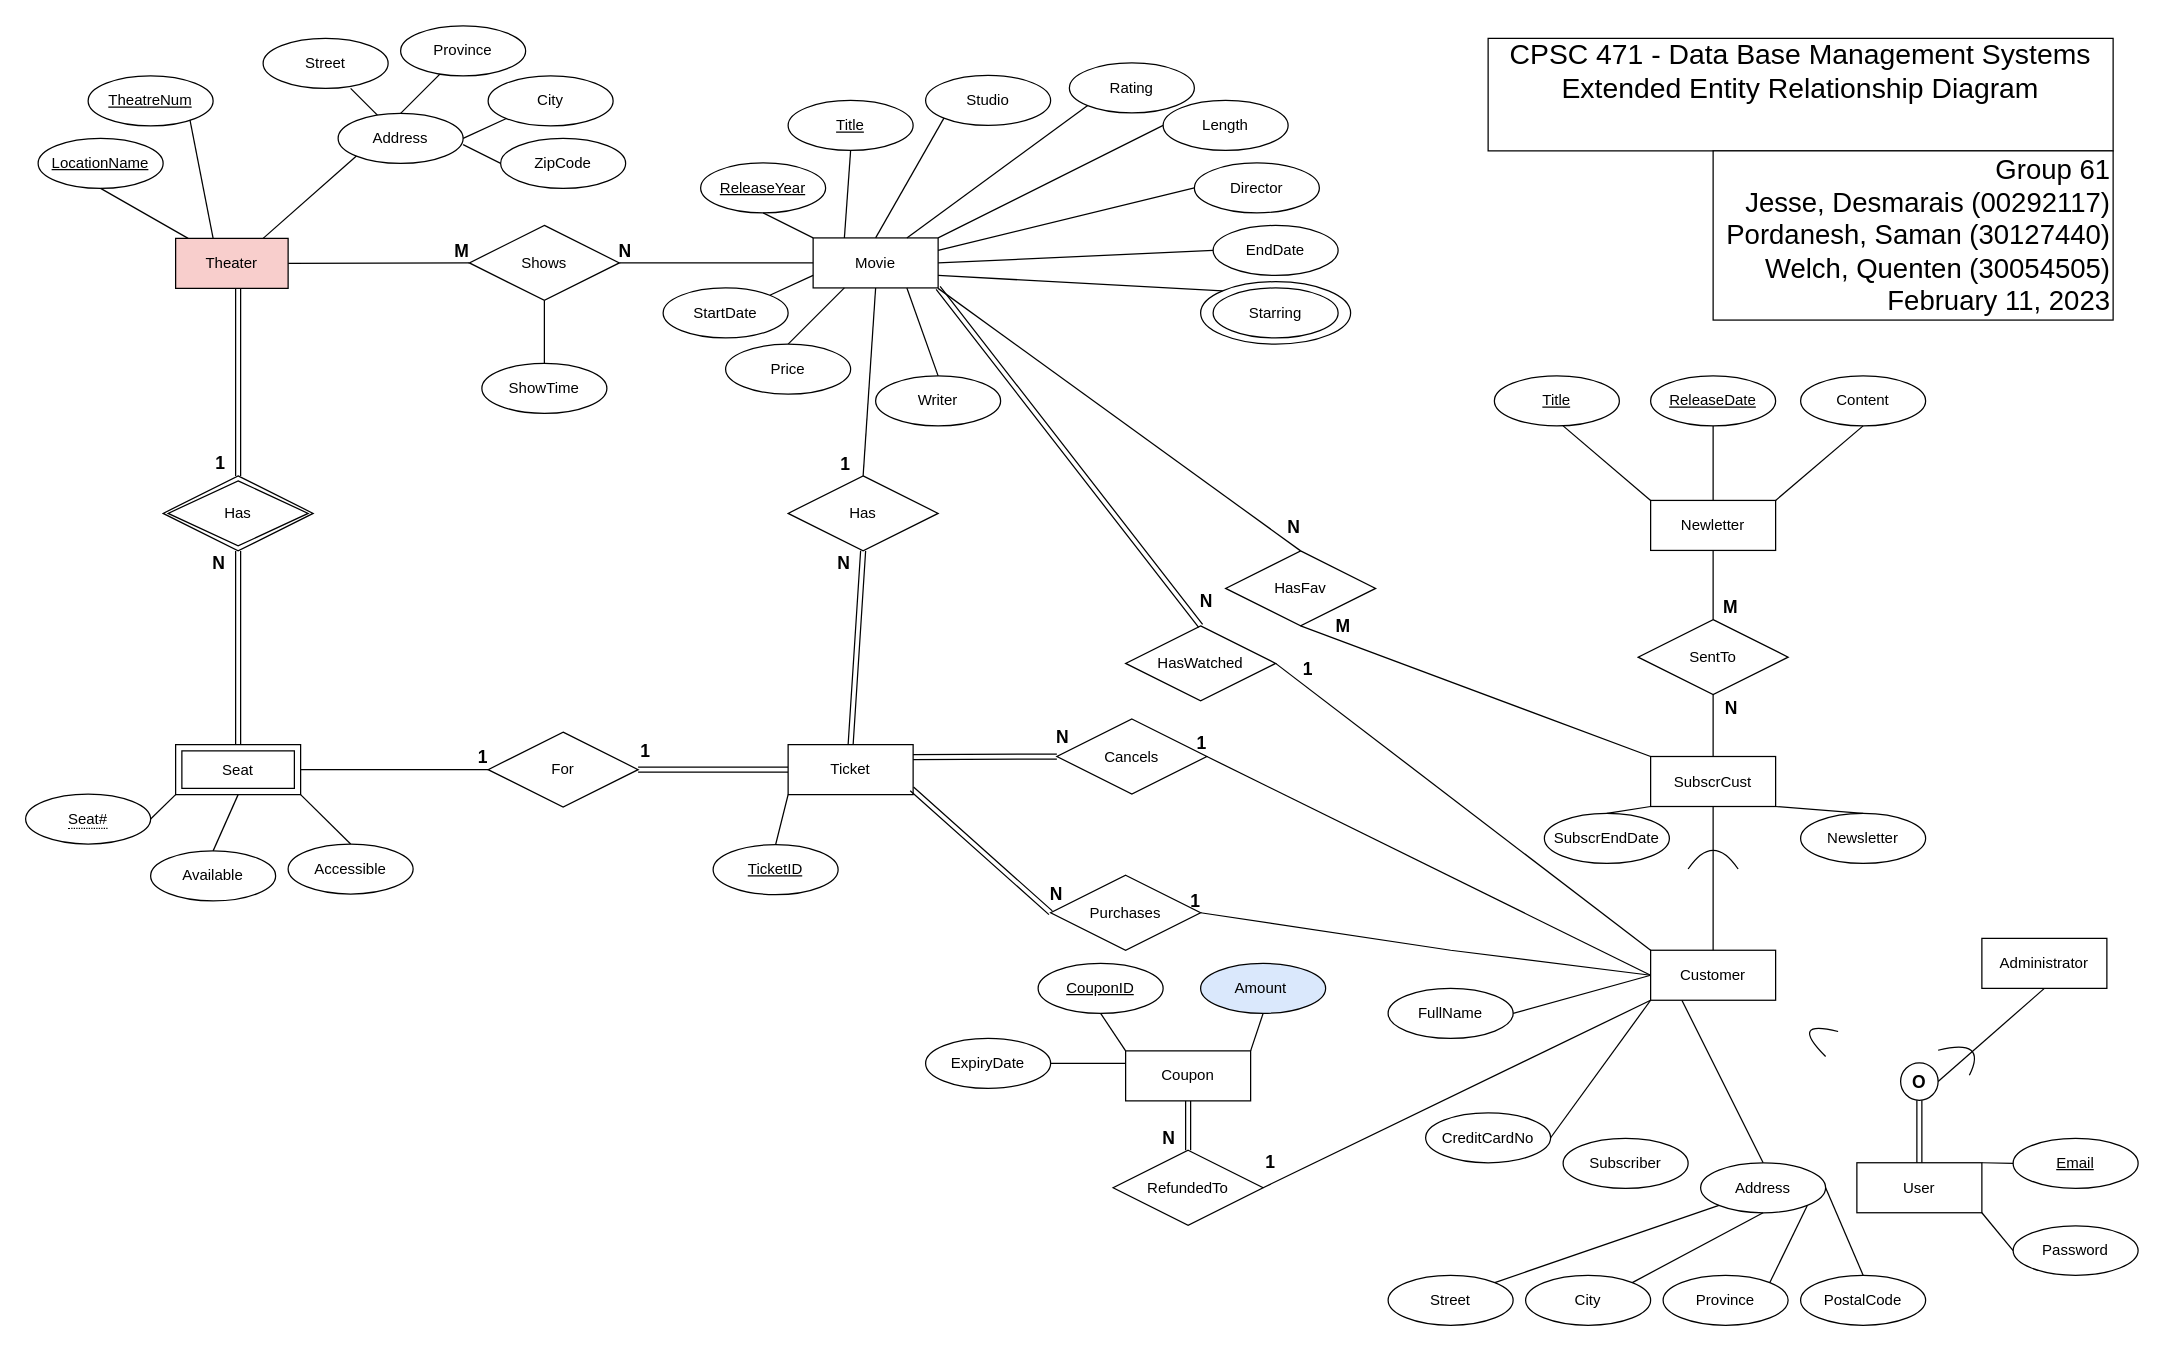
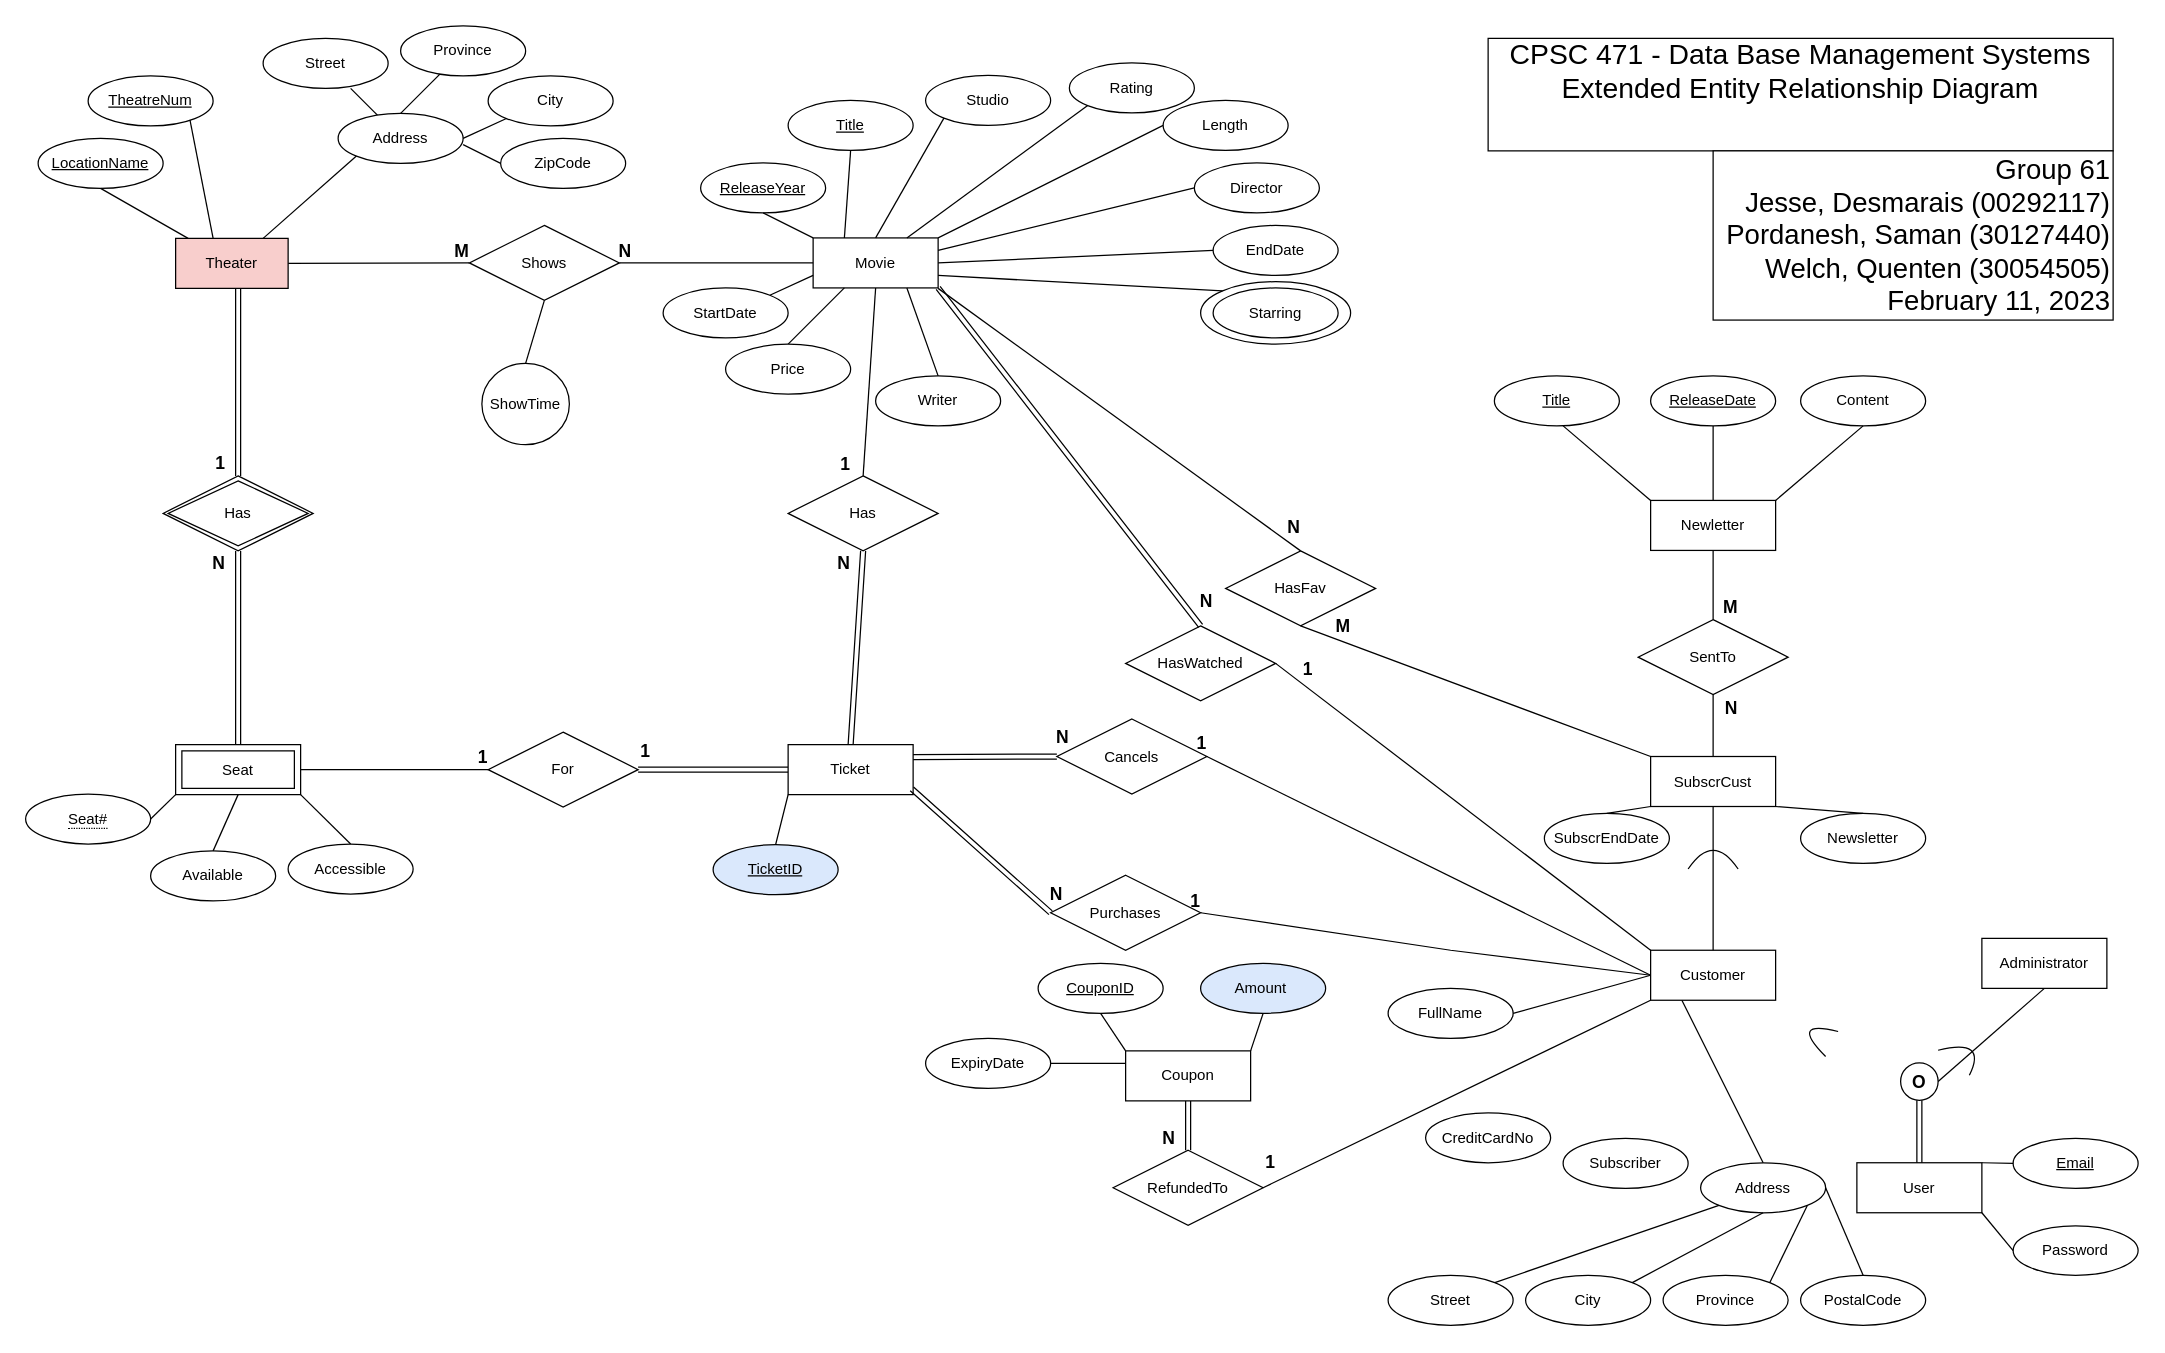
node "ShowTime": size 125x50 -> 88x81
node "TicketID": fillcolor #ffffff -> #dae8fc
edge "Customer" -- "CreditCardNo": removed
